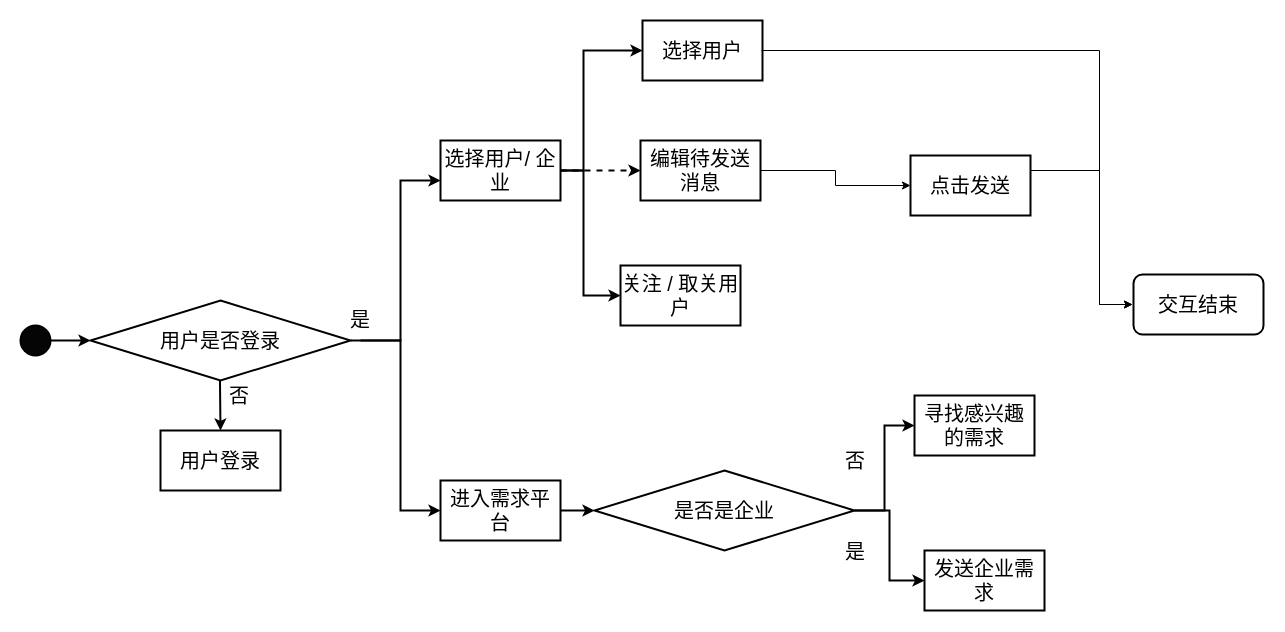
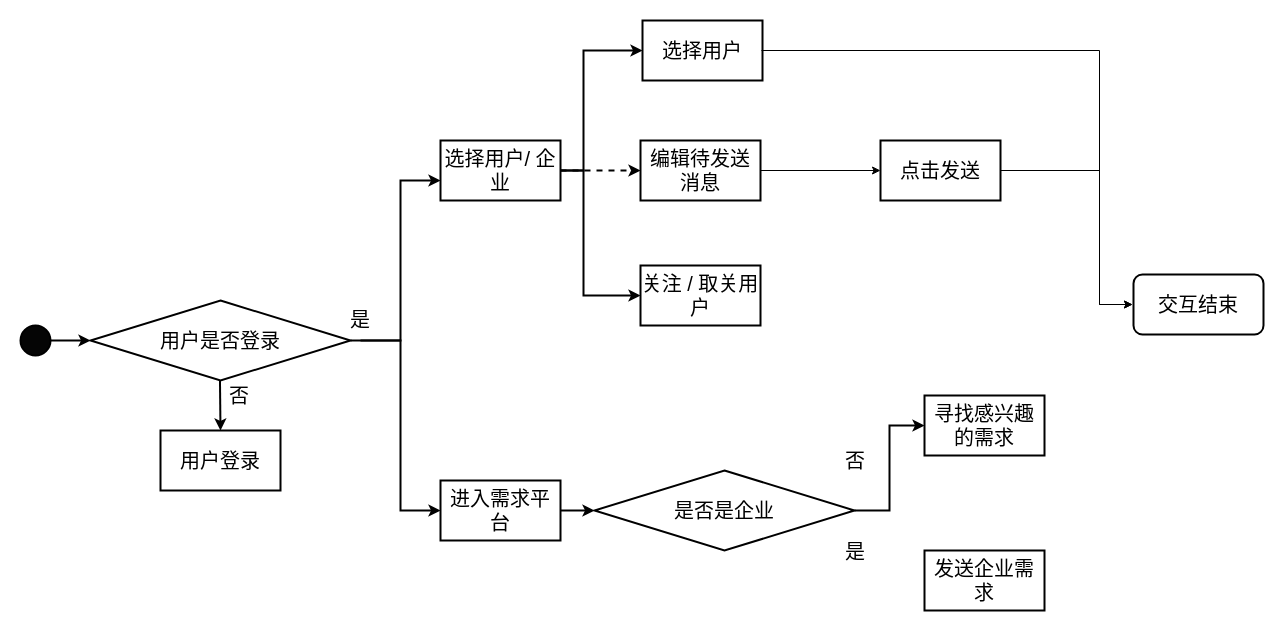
node "点击发送": moved (971, 186) -> (941, 171)
node "关注 / 取关用户": moved (681, 296) -> (701, 296)
node "寻找感兴趣的需求": moved (975, 426) -> (985, 426)
edge "是否是企业" -> "发送企业需求": removed
